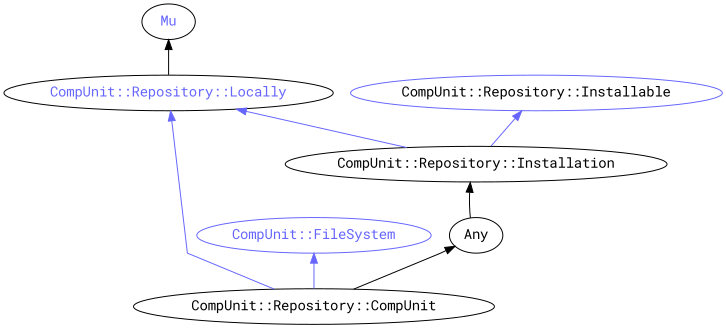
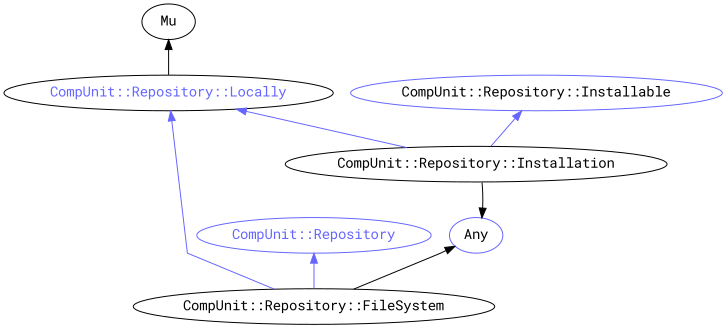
node "Mu": fontcolor #6666ff -> #000000
edge "Any" -> "CompUnit::Repository::Installation": reversed
node "CompUnit::FileSystem": label "CompUnit::FileSystem" -> "CompUnit::Repository"
node "Any": color #000000 -> #6666ff
node "CompUnit::Repository::CompUnit": label "CompUnit::Repository::CompUnit" -> "CompUnit::Repository::FileSystem"
